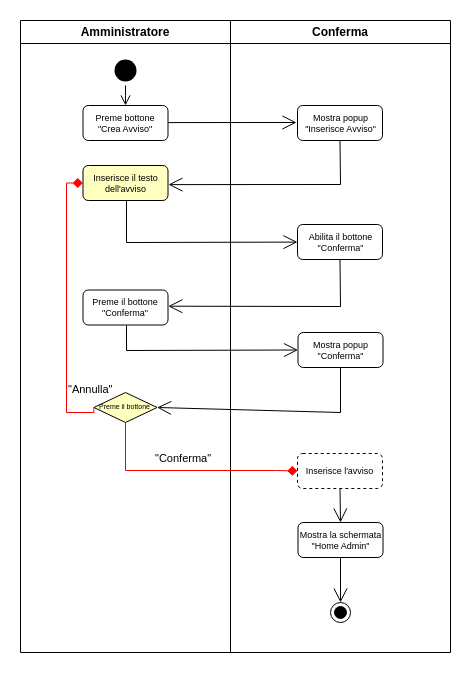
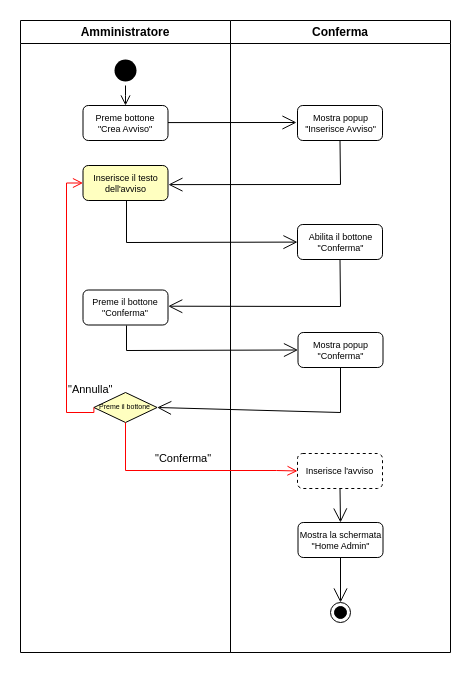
edge "Preme il bottone" -> "Inserisce il testo dell'avviso": arrowhead diamond -> open
edge "Preme il bottone" -> "Inserisce l'avviso": arrowhead diamond -> open
